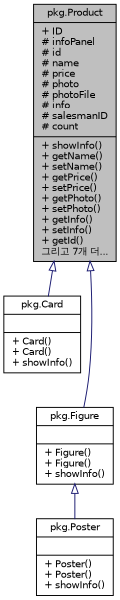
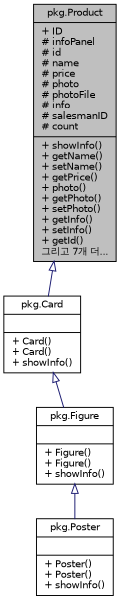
node "pkg.Product": text "+ setPrice()" -> "+ photo()"
edge "pkg.Figure" -> "pkg.Product": now "pkg.Figure" -> "pkg.Card"
